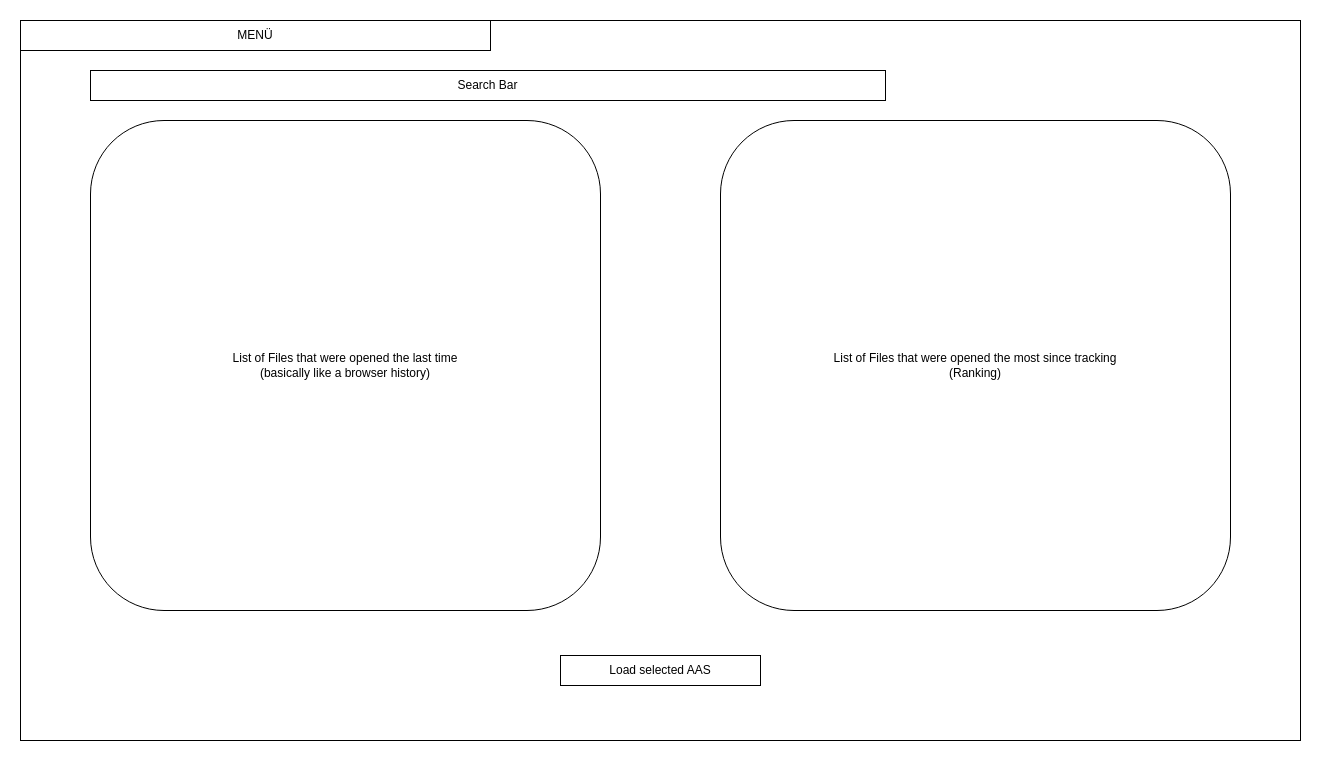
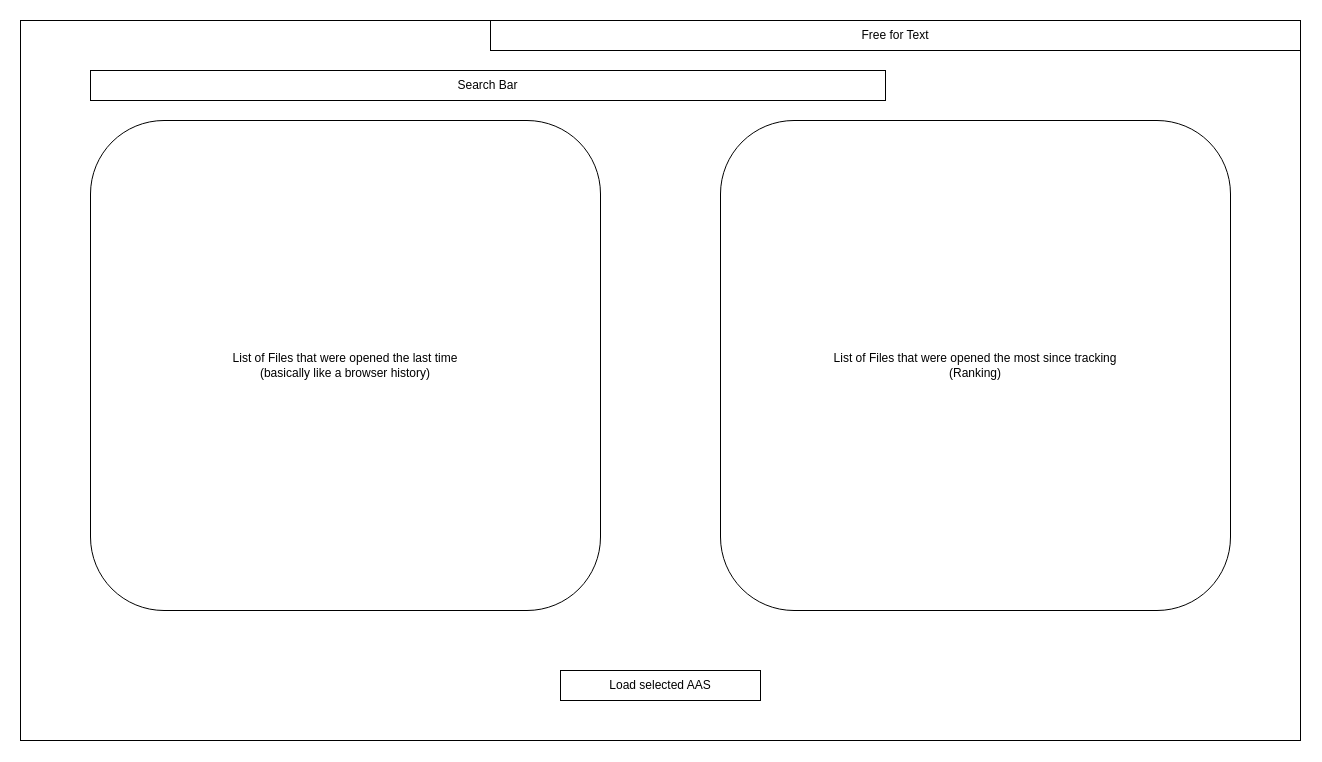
node "MENÜ": removed
node "Free for Text": added
node "Load selected AAS": moved (661, 671) -> (661, 686)
